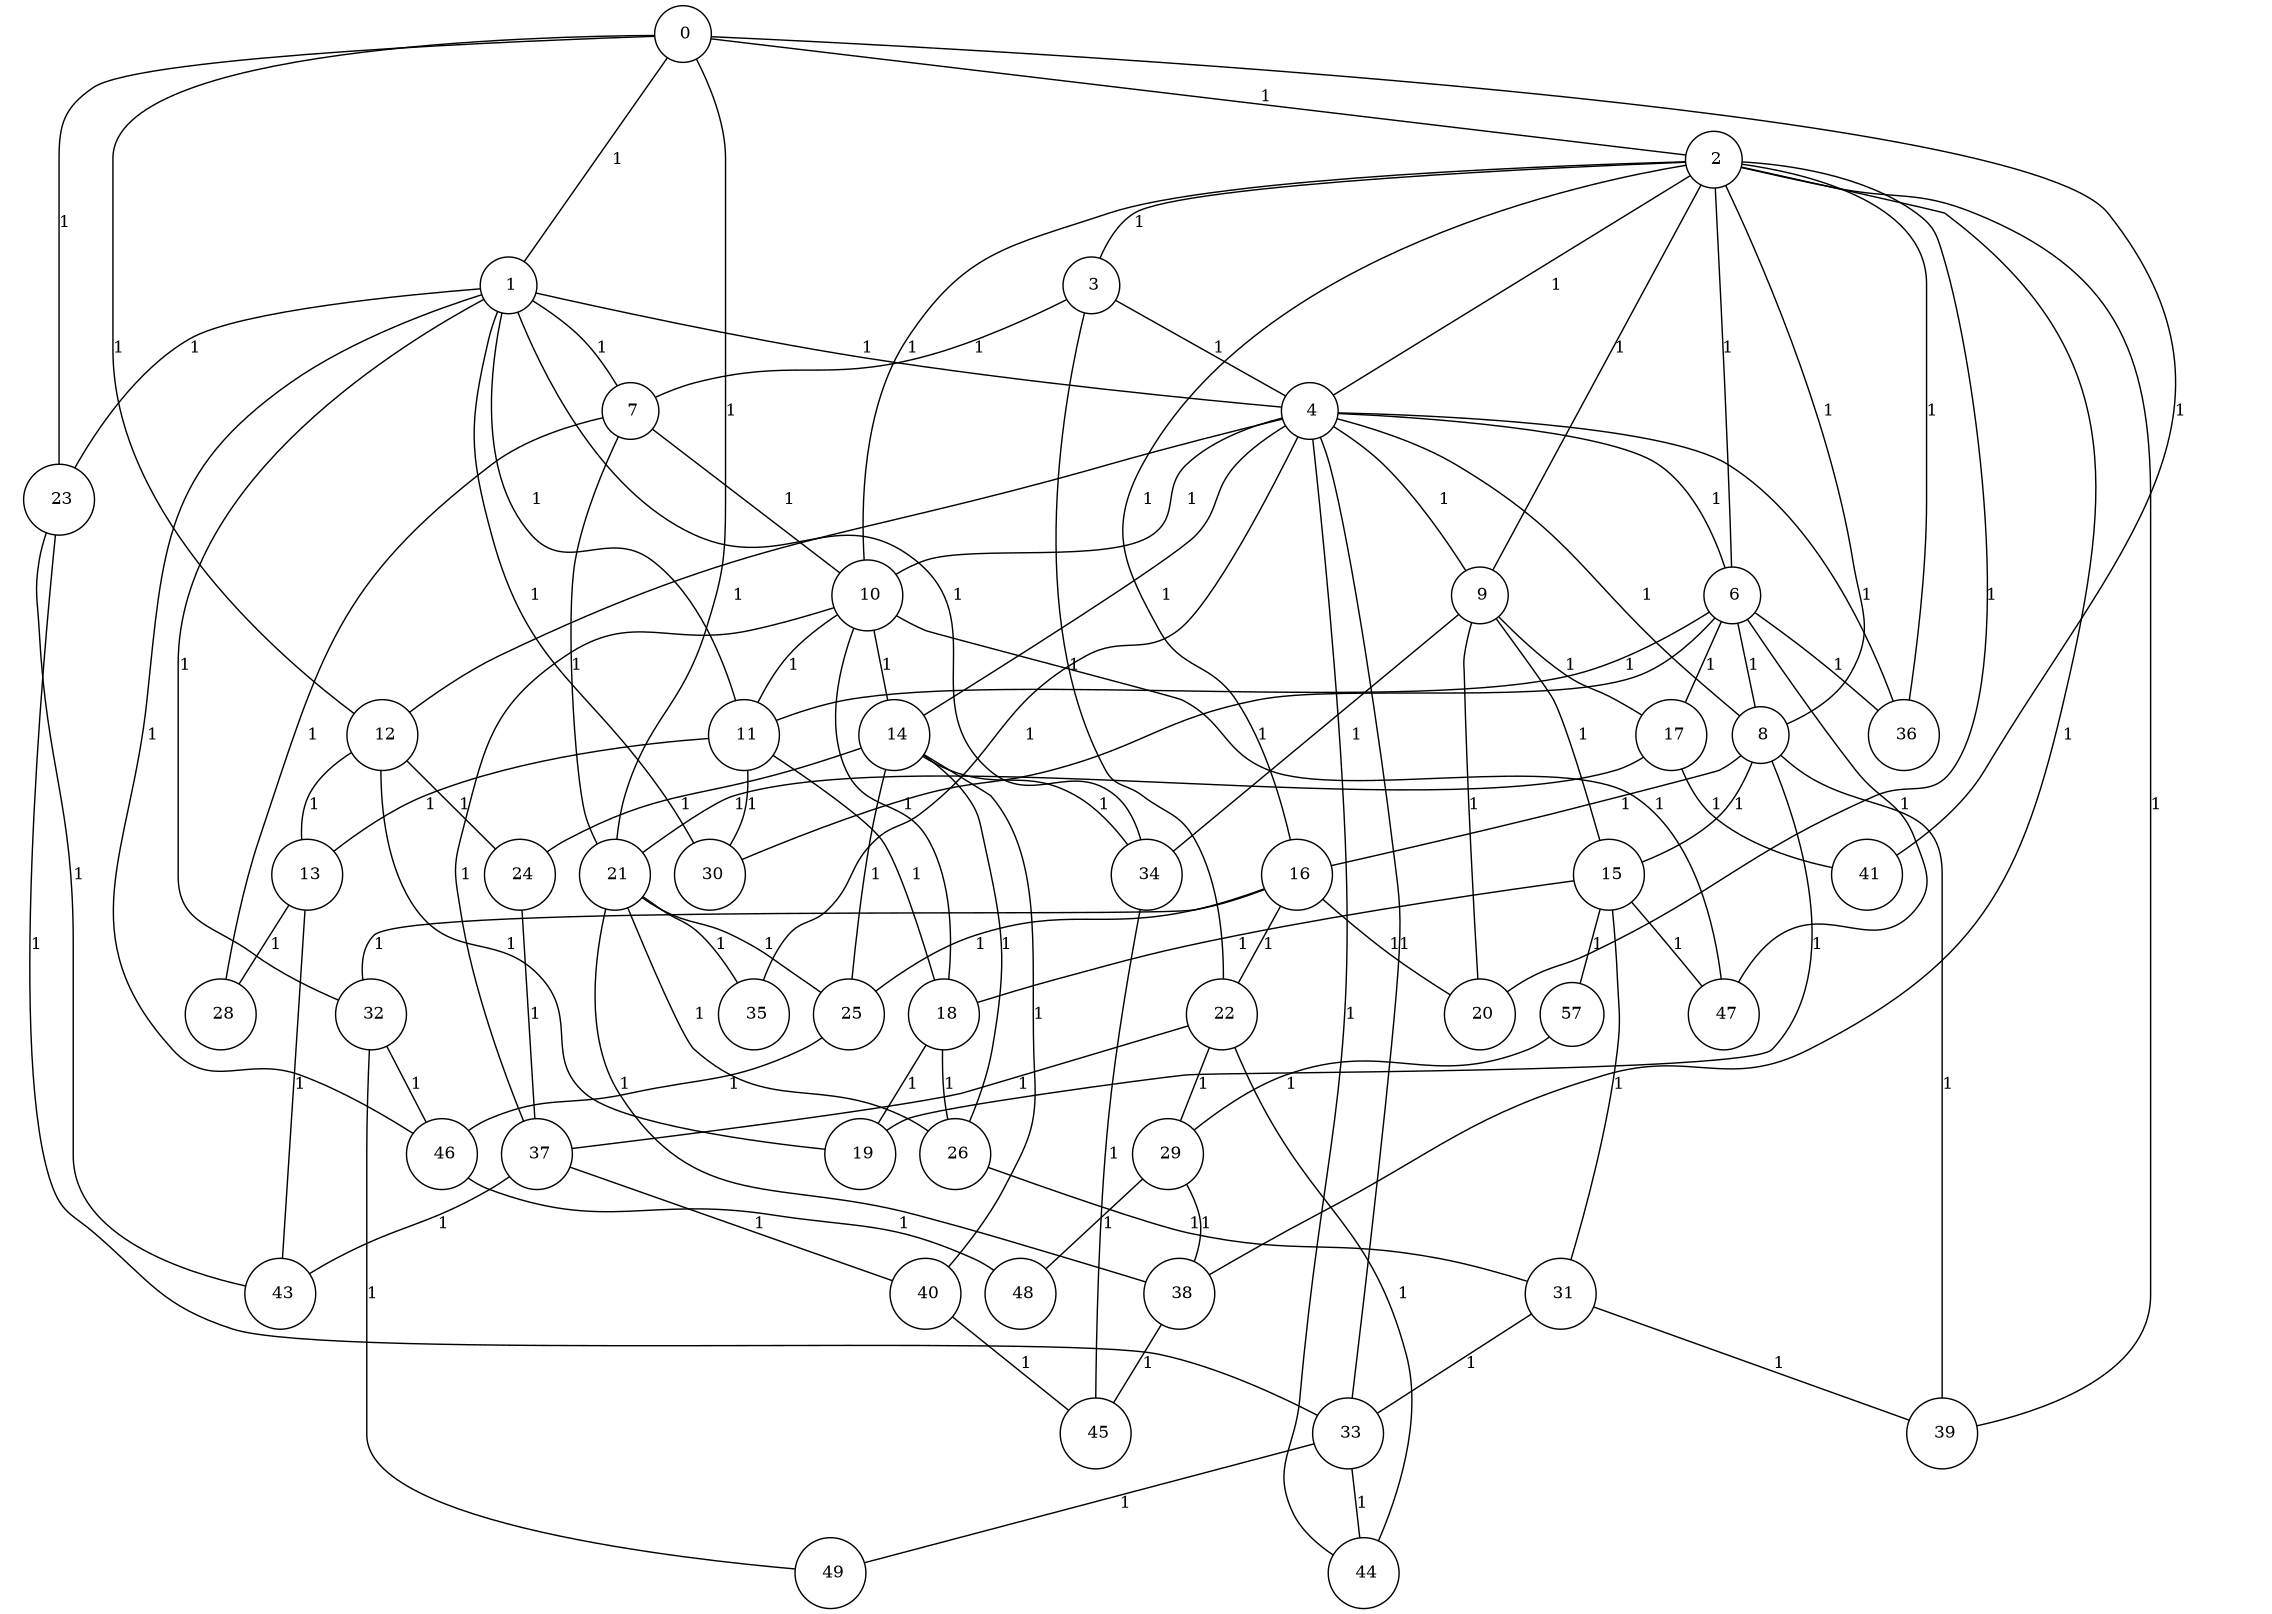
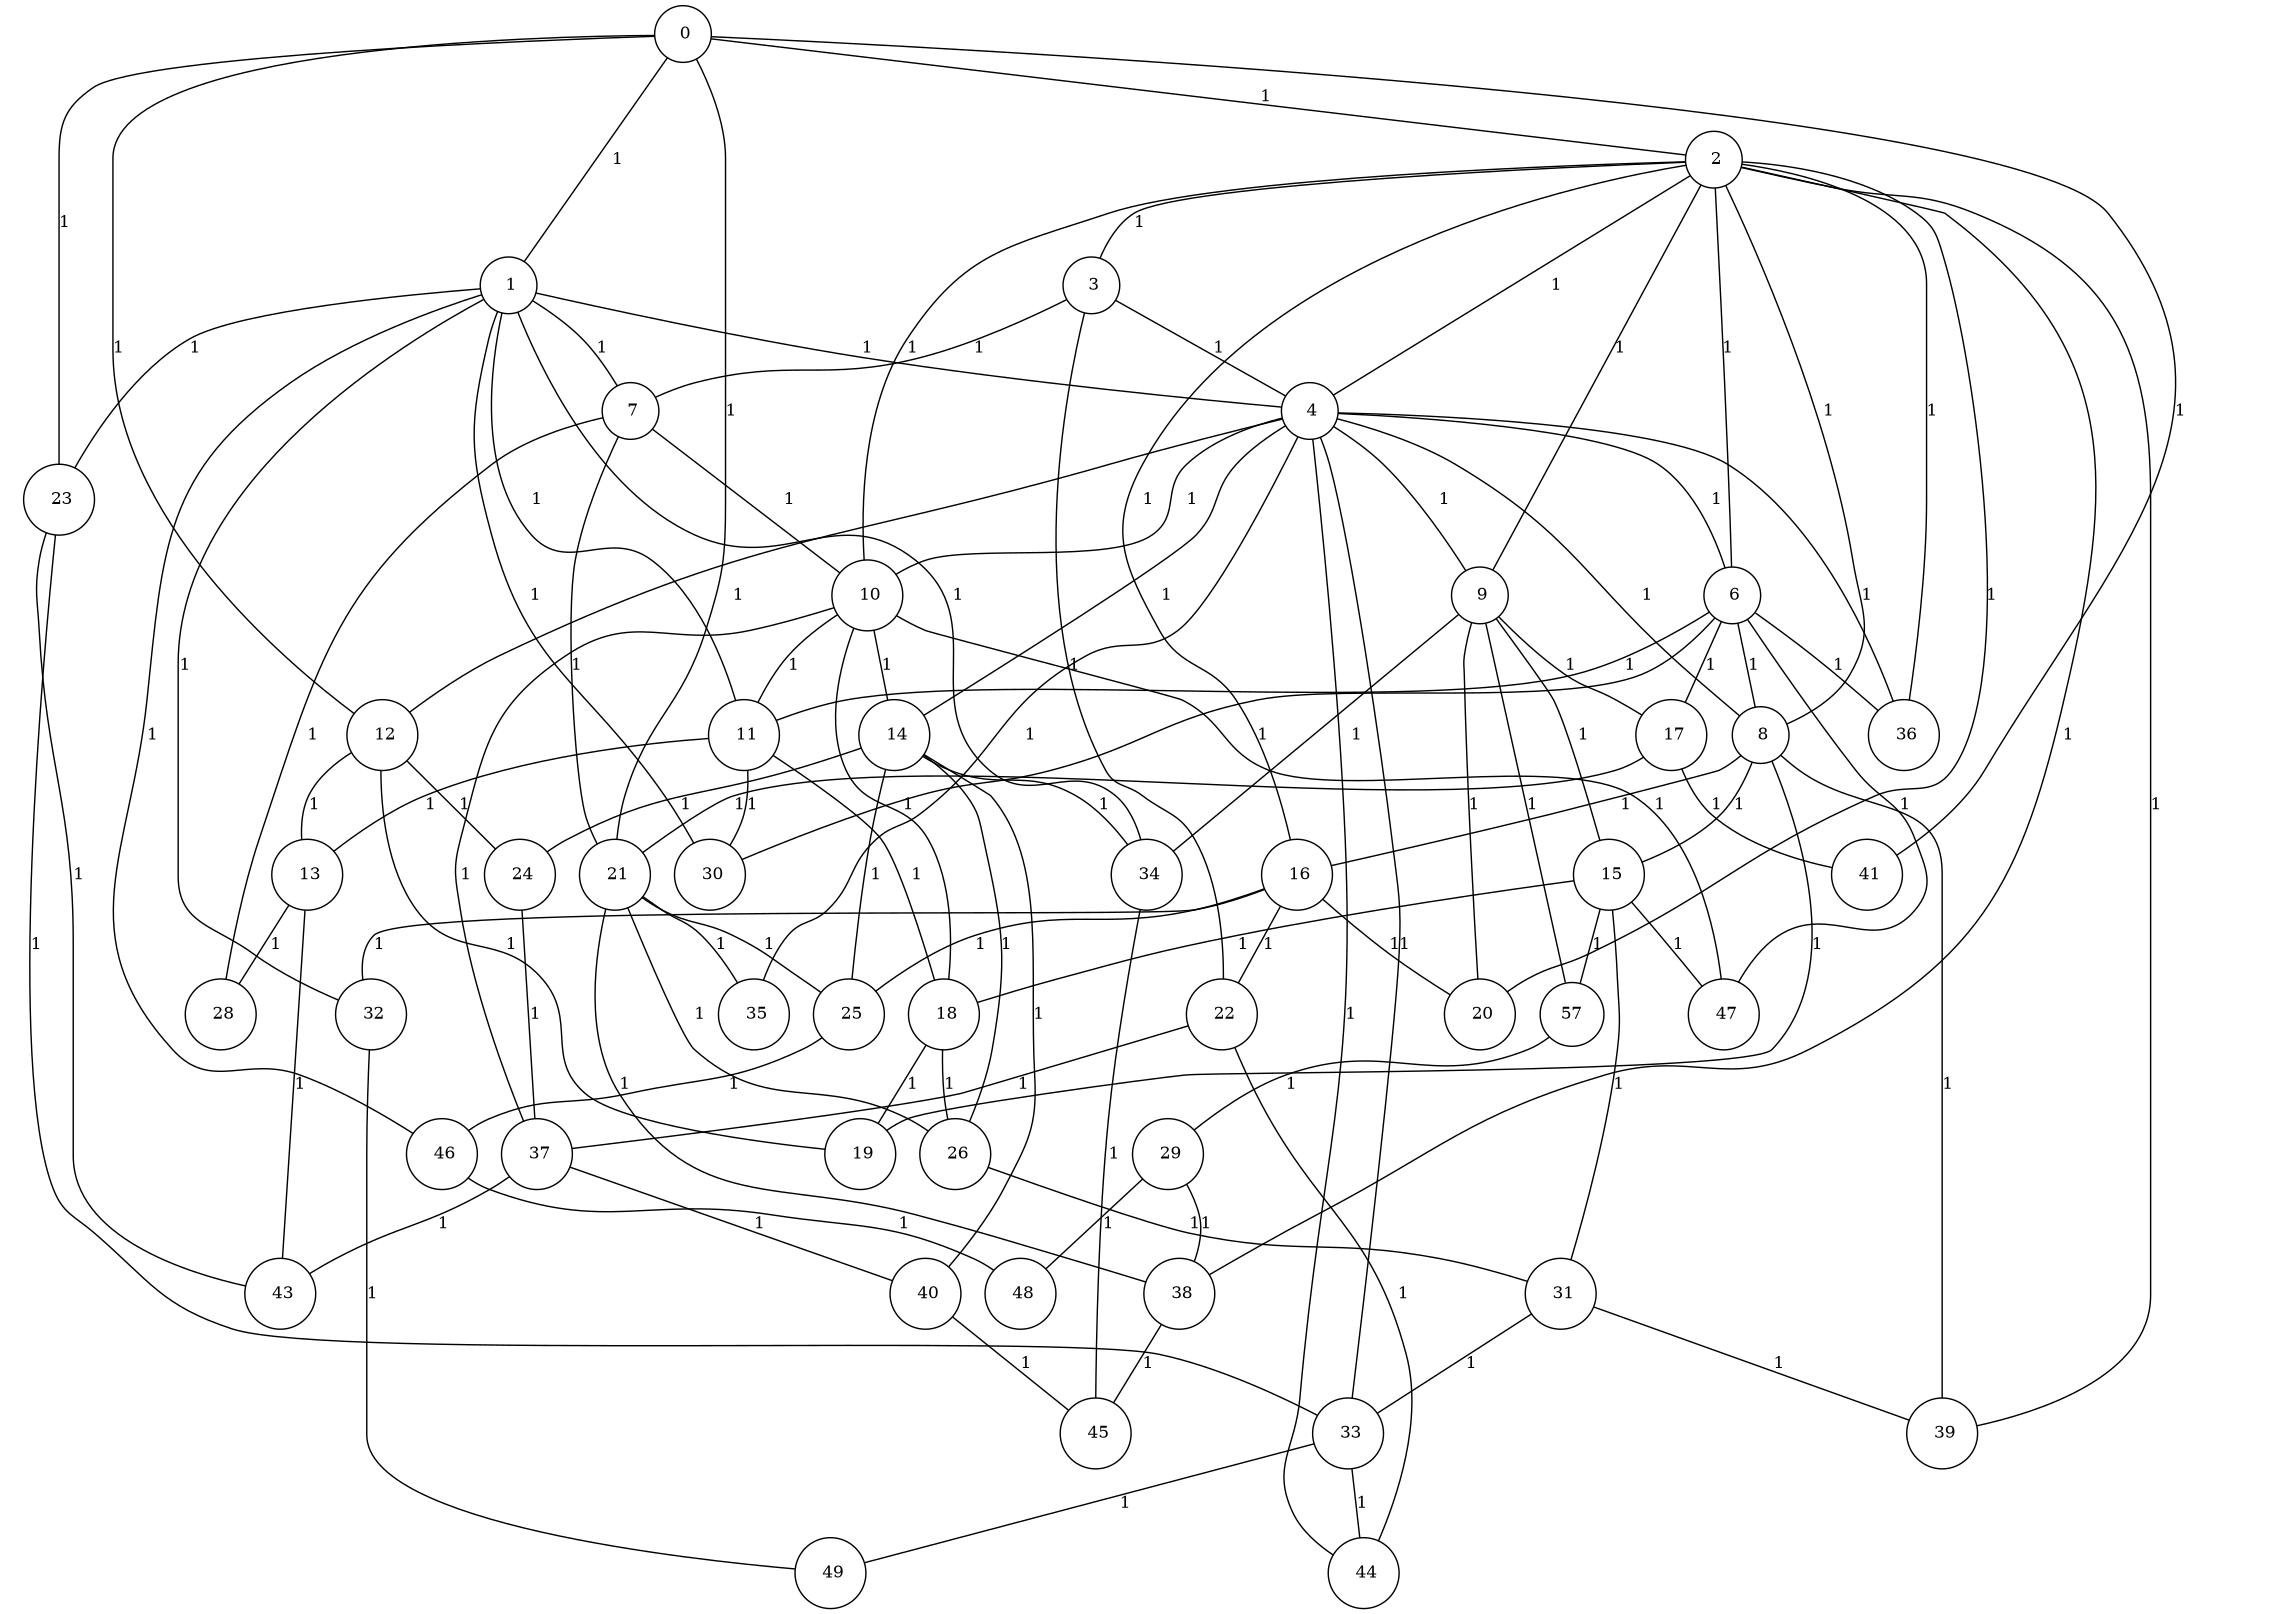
edge "9" -- "57": added, label "1"
edge "32" -- "46": removed, label "1"
edge "22" -- "29": removed, label "1"
